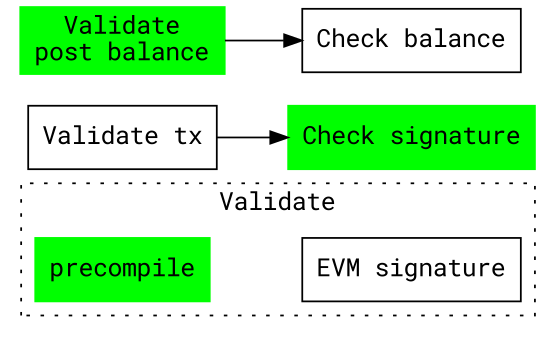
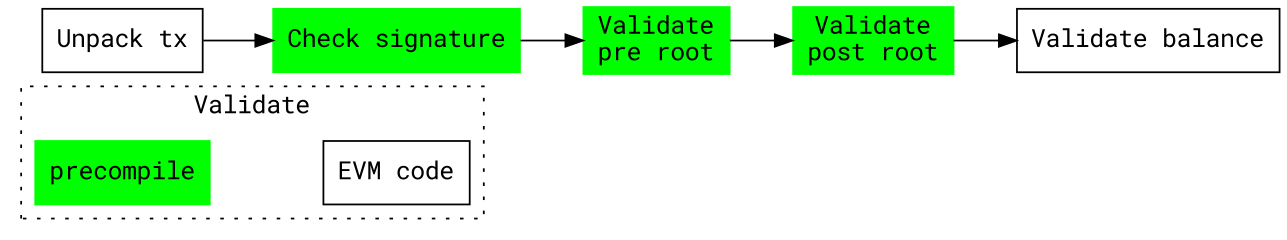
node "Validate post balance": label "Validate post balance" -> "Validate post root"
node "Check balance": label "Check balance" -> "Validate balance"
node "Validate pre root": added
node "Validate tx": label "Validate tx" -> "Unpack tx"
node "EVM signature": label "EVM signature" -> "EVM code"
